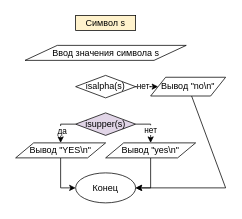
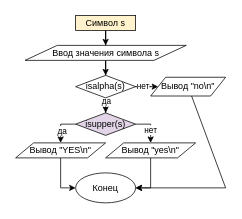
edge "Символ s" -> "Ввод значения символа s": added
edge "Ввод значения символа s" -> "isalpha(s)": added
edge "isalpha(s)" -> "isupper(s)": added, label "да"
